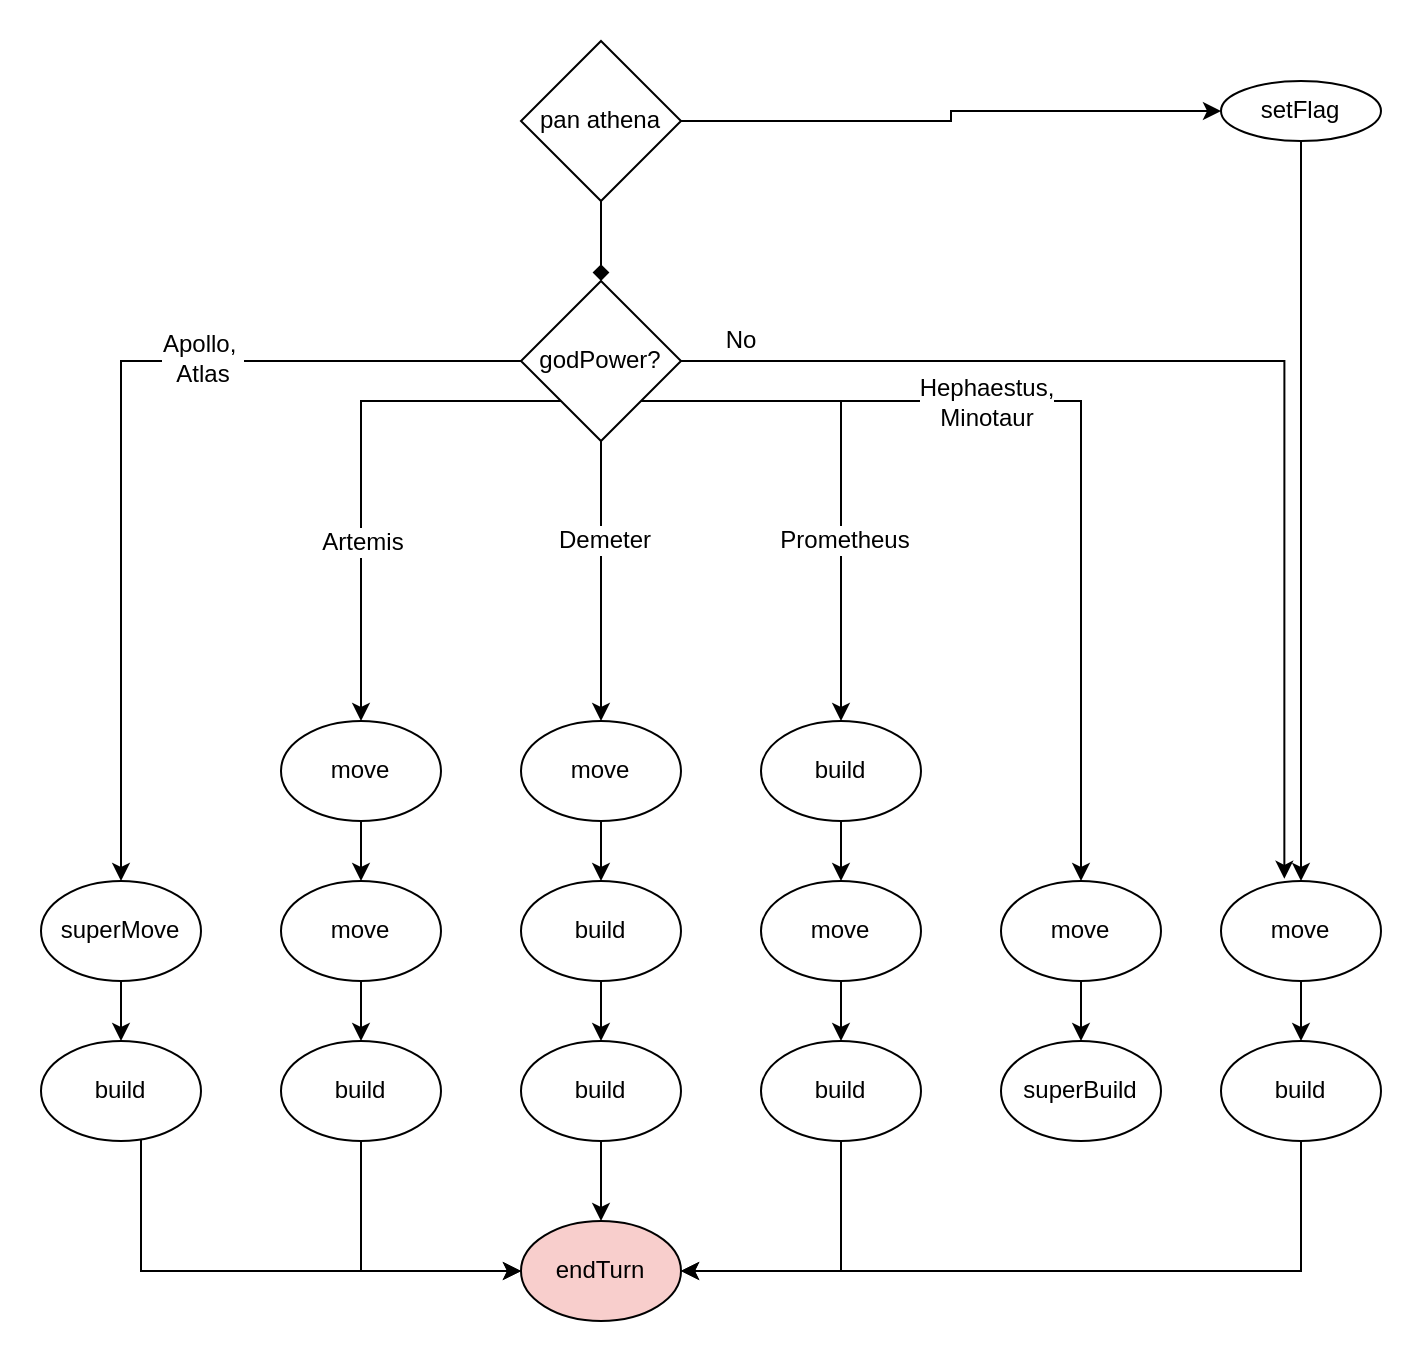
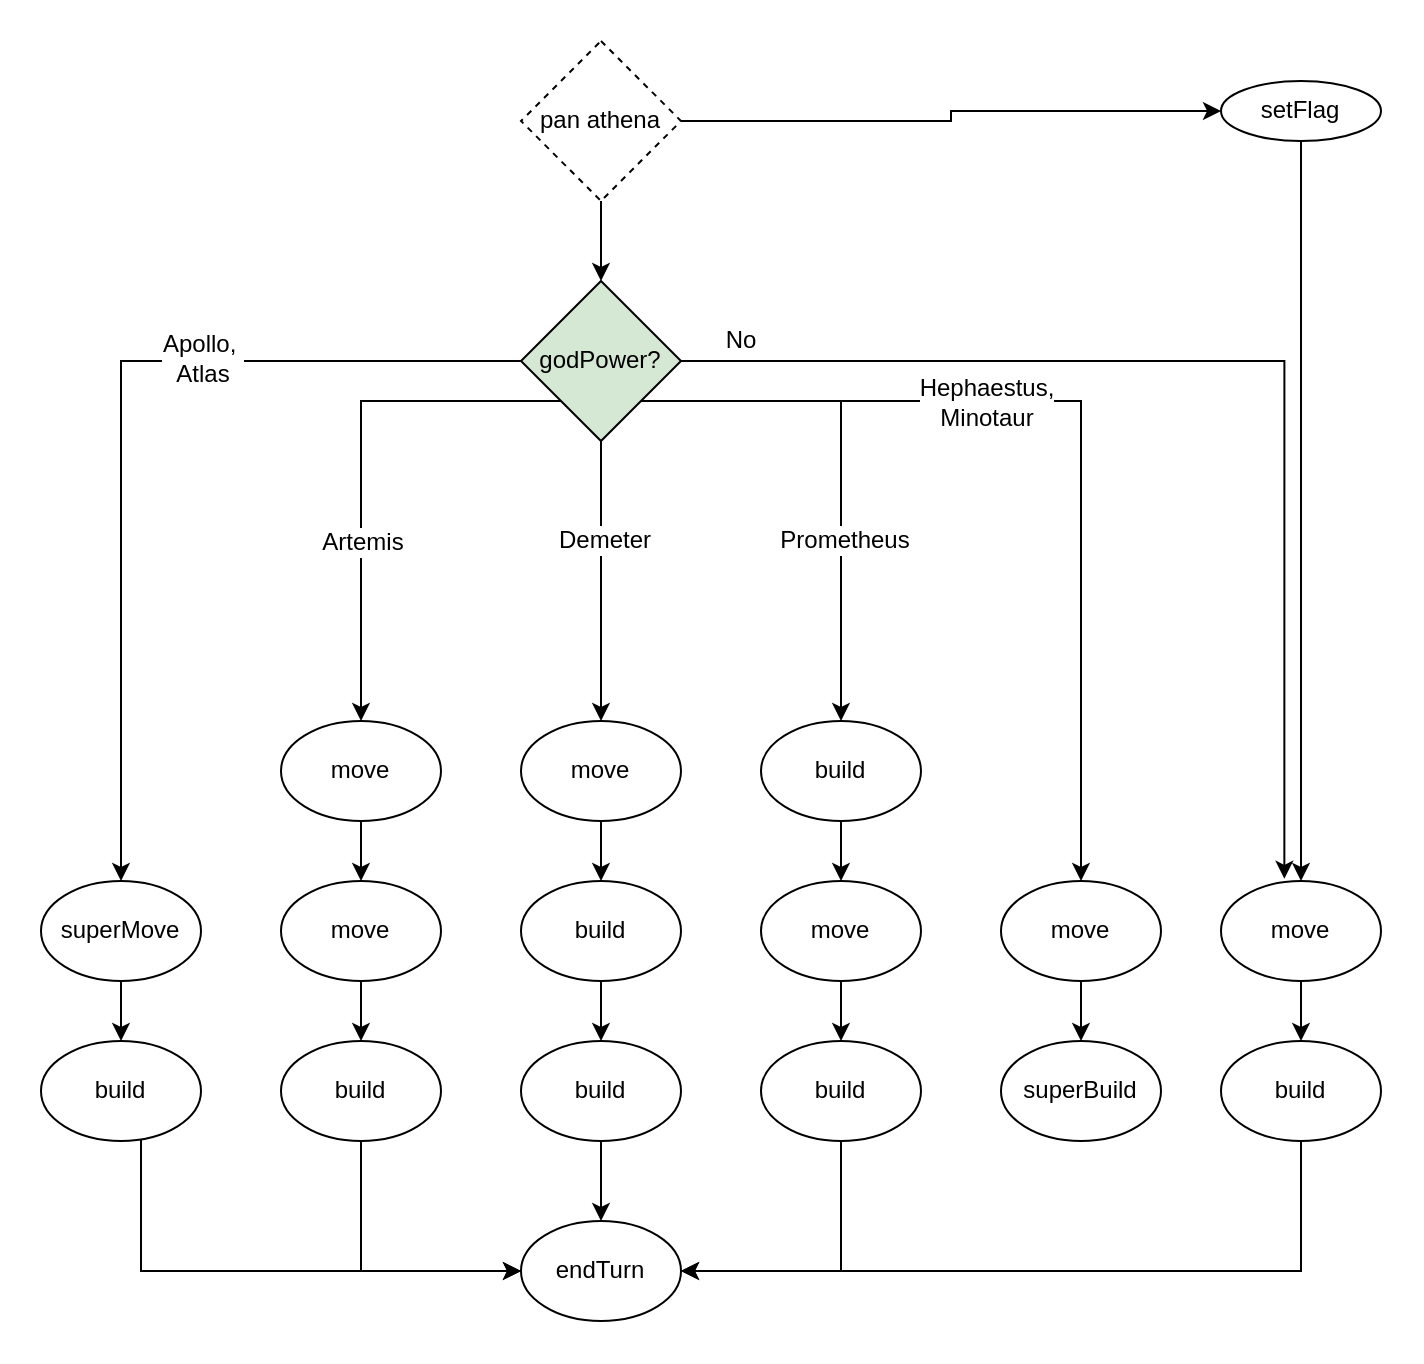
node "pan athena": style solid -> dashed
edge "pan athena" -> "godPower?": arrowhead diamond -> classic
node "godPower?": fillcolor #ffffff -> #d5e8d4
node "endTurn": fillcolor #f8cecc -> #ffffff
